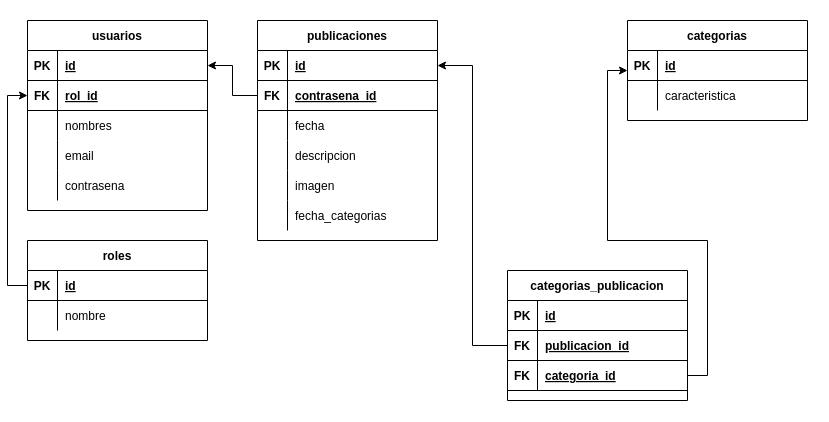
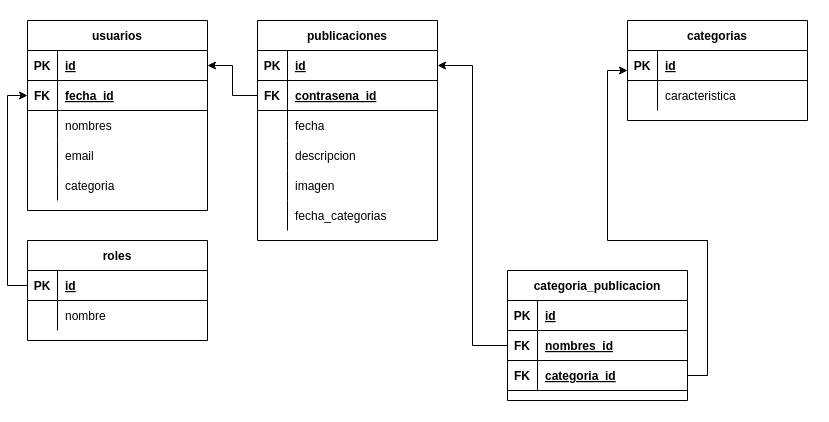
node "rol_id": label "rol_id" -> "fecha_id"
node "contrasena": label "contrasena" -> "categoria"
node "categorias_publicacion": label "categorias_publicacion" -> "categoria_publicacion"
node "publicacion_id": label "publicacion_id" -> "nombres_id"
